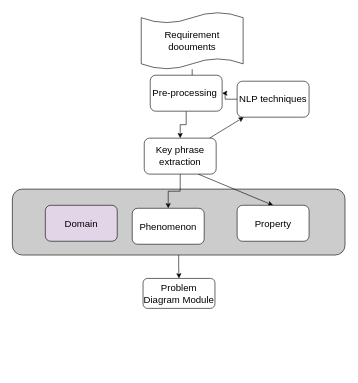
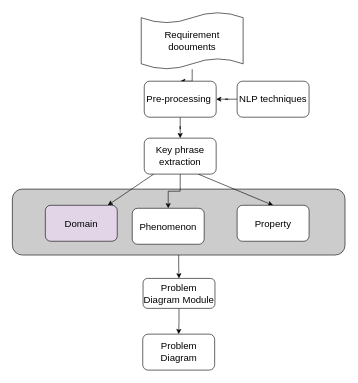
node "Pre-processing": moved (186, 93) -> (180, 99)
edge "Key phrase extraction" -> "NLP techniques": now "Key phrase extraction" -> "Domain"
edge "Problem Diagram Module" -> "Problem Diagram": added
node "Problem Diagram": added
